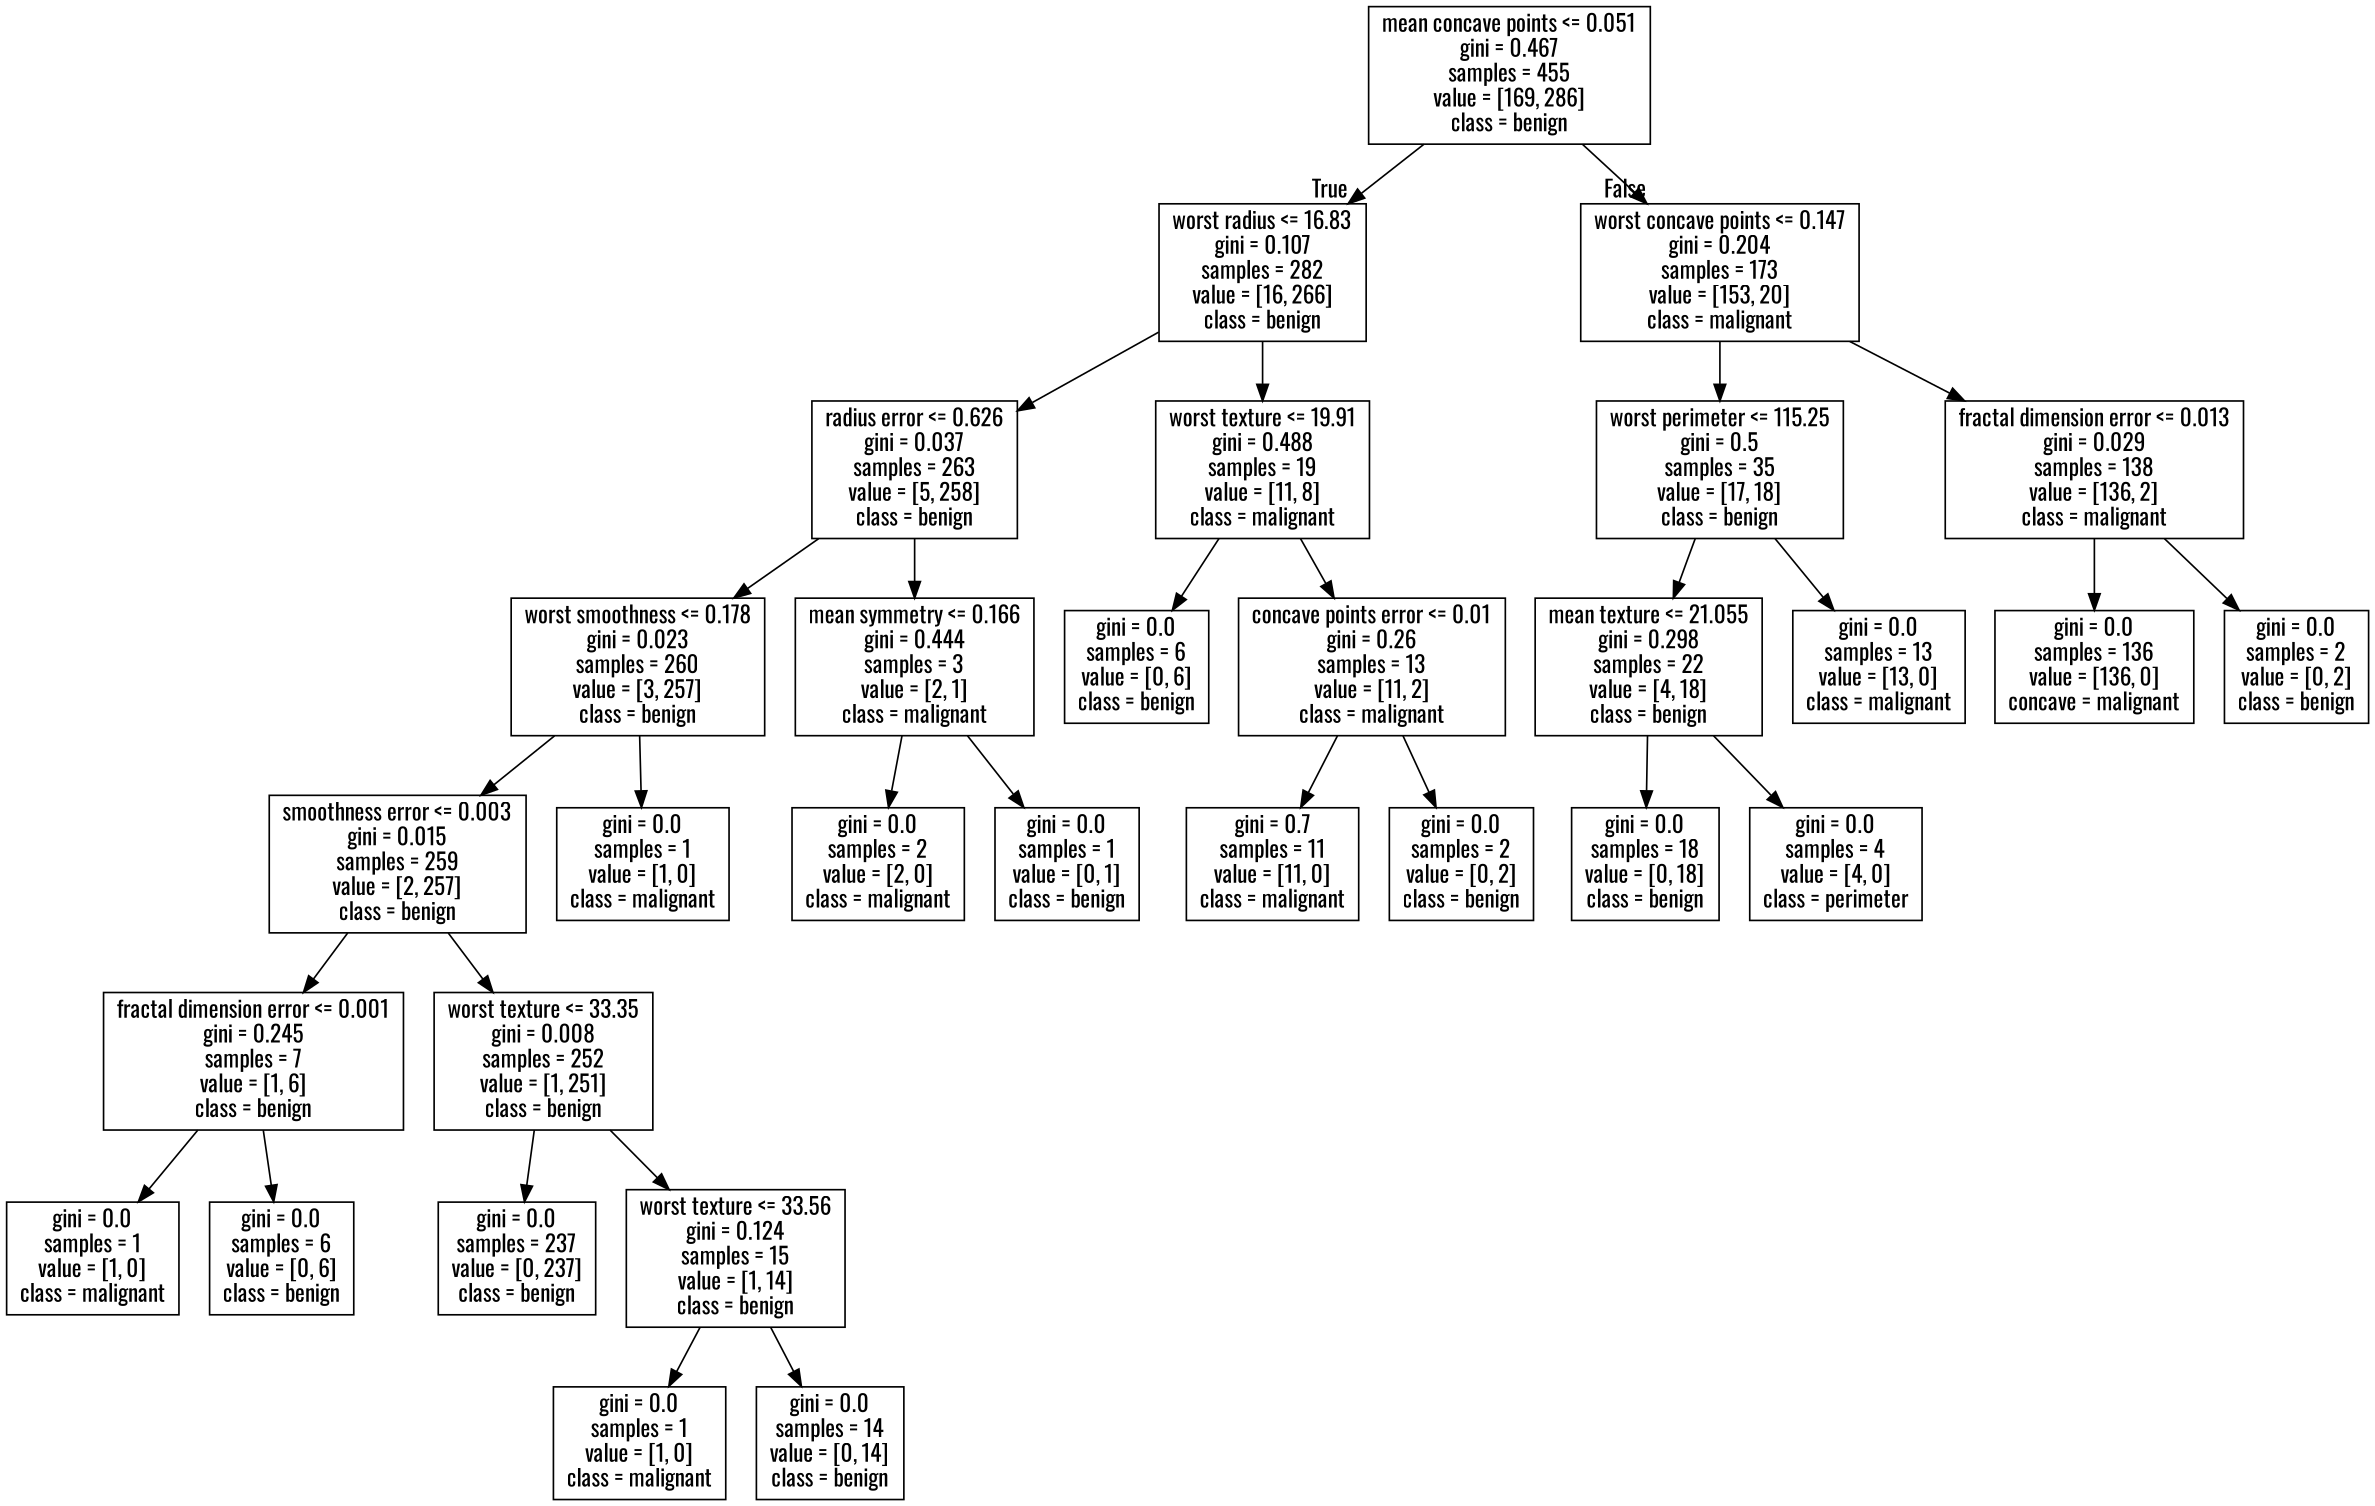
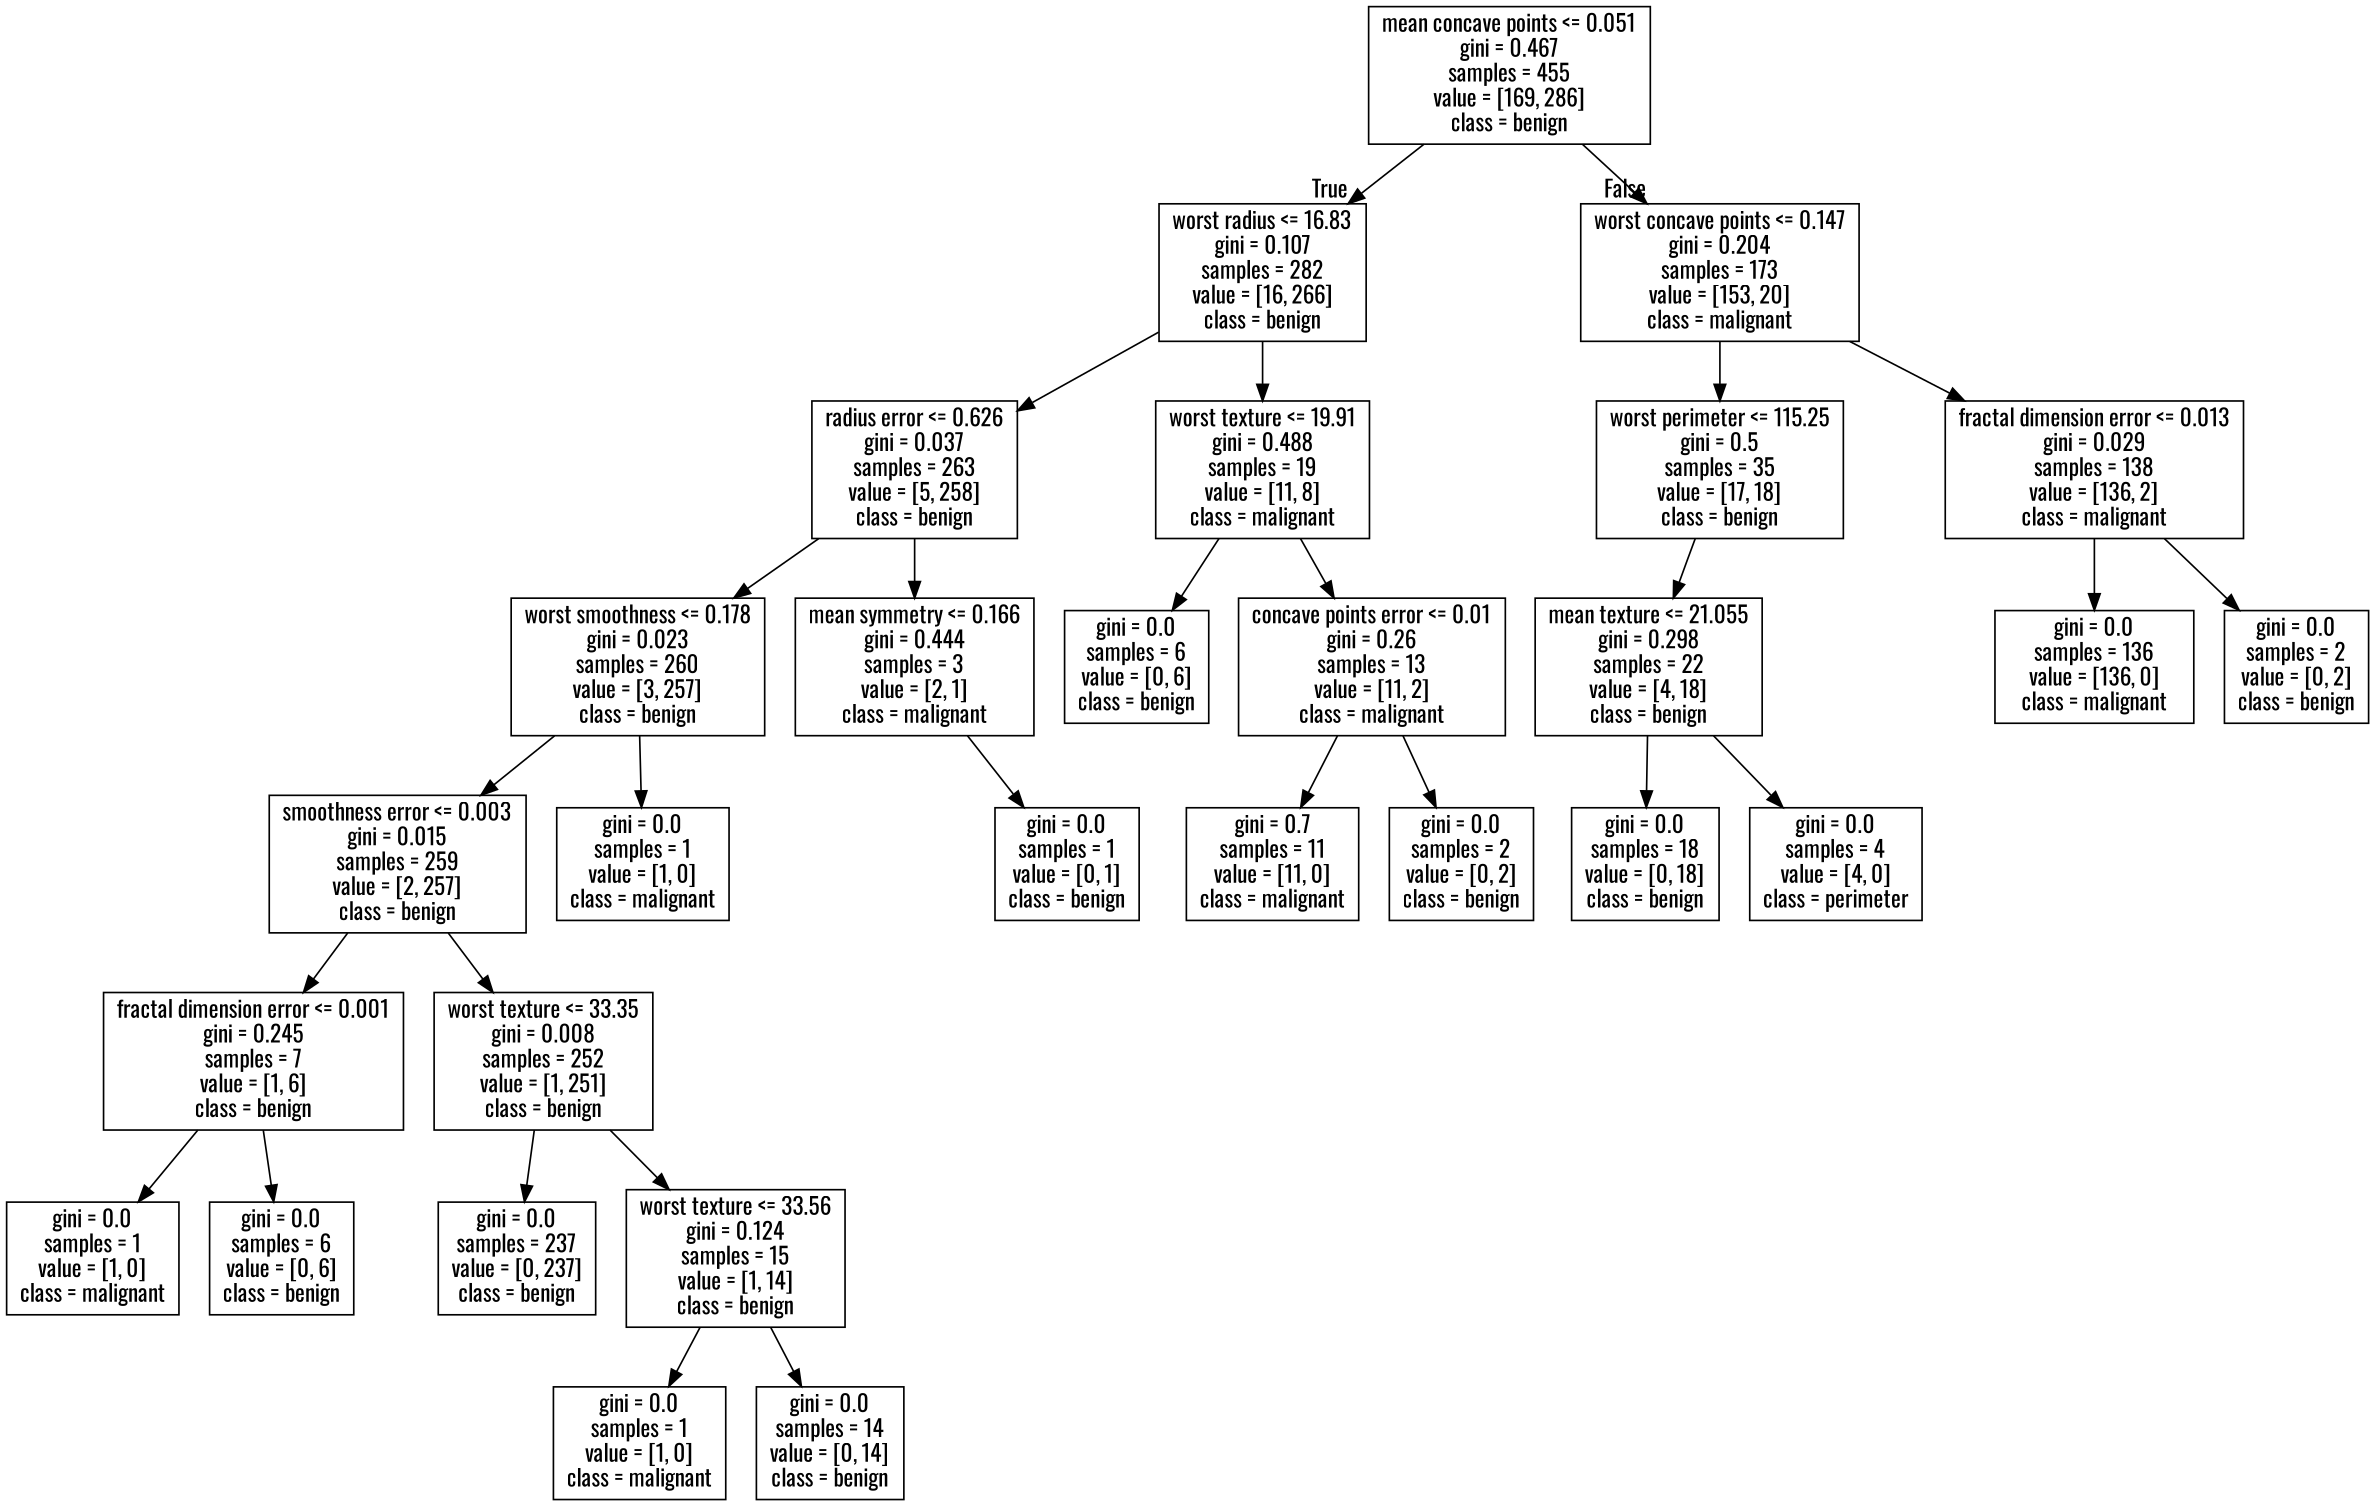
node "gini = 0.0 samples = 13 value = [13, 0] class = malignant": removed
node "gini = 0.0 samples = 136 value = [136, 0] concave = malignant": label "gini = 0.0 samples = 136 value = [136, 0] concave = malignant" -> "gini = 0.0 samples = 136 value = [136, 0] class = malignant"
node "gini = 0.0 samples = 2 value = [2, 0] class = malignant": removed
